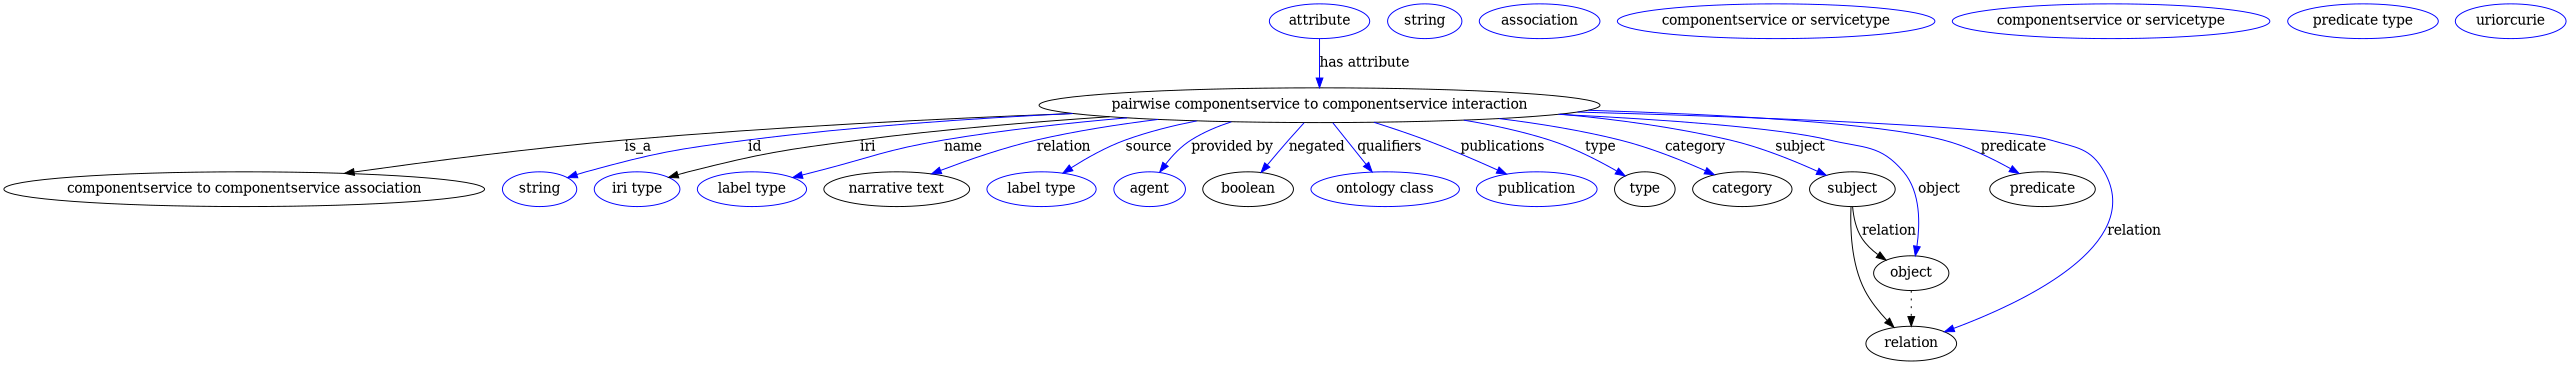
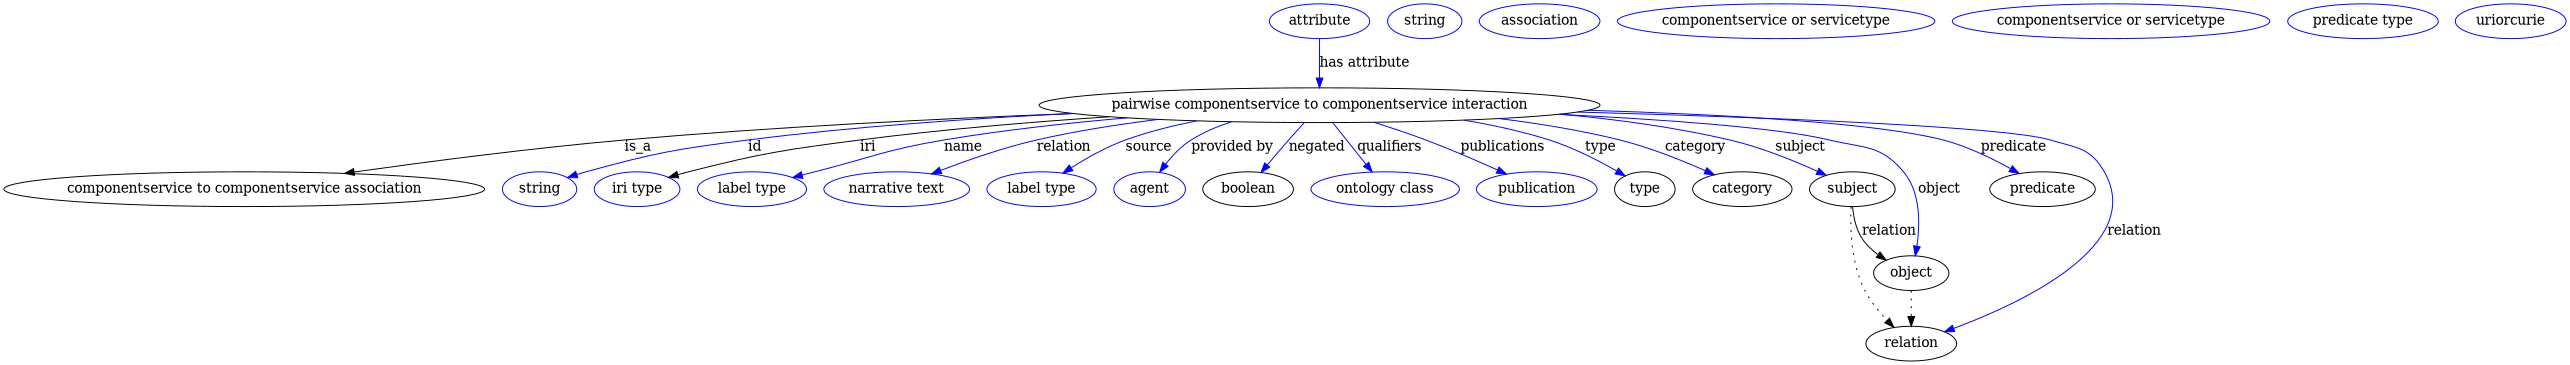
node "narrative text": color black -> blue
edge "subject" -> "relation": style solid -> dotted
